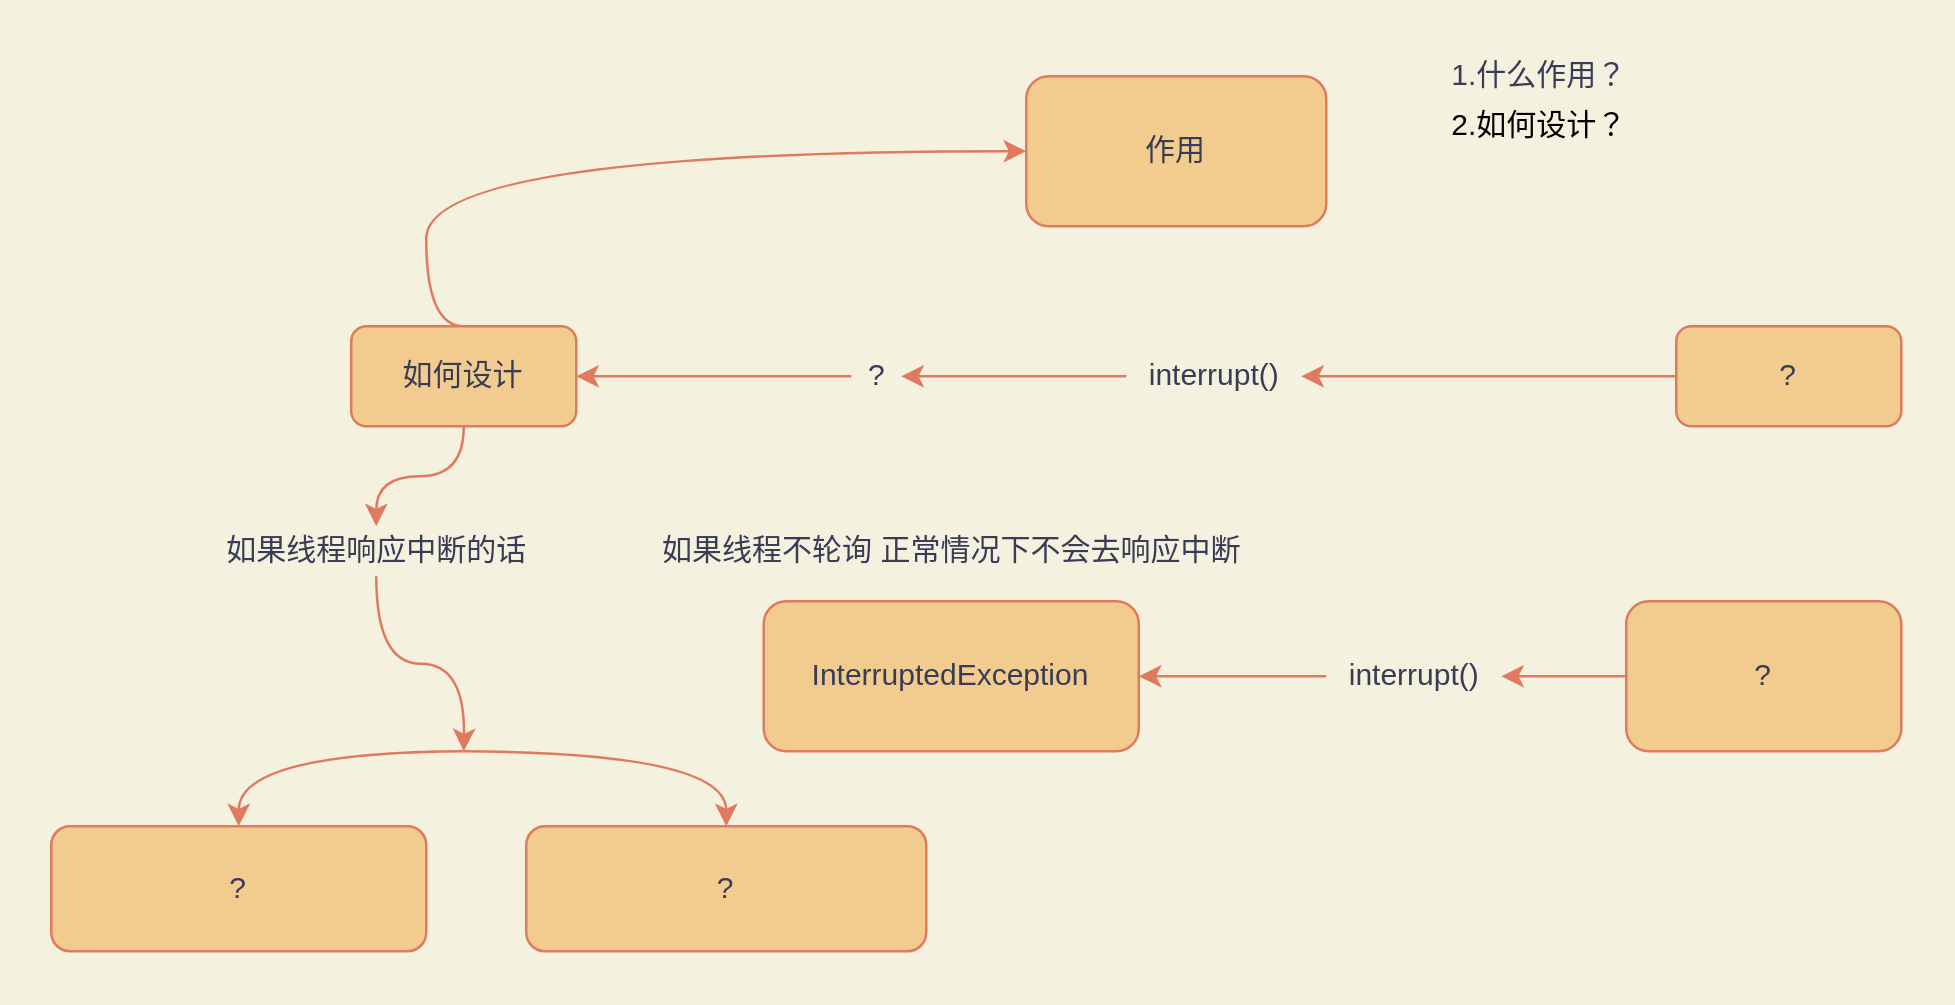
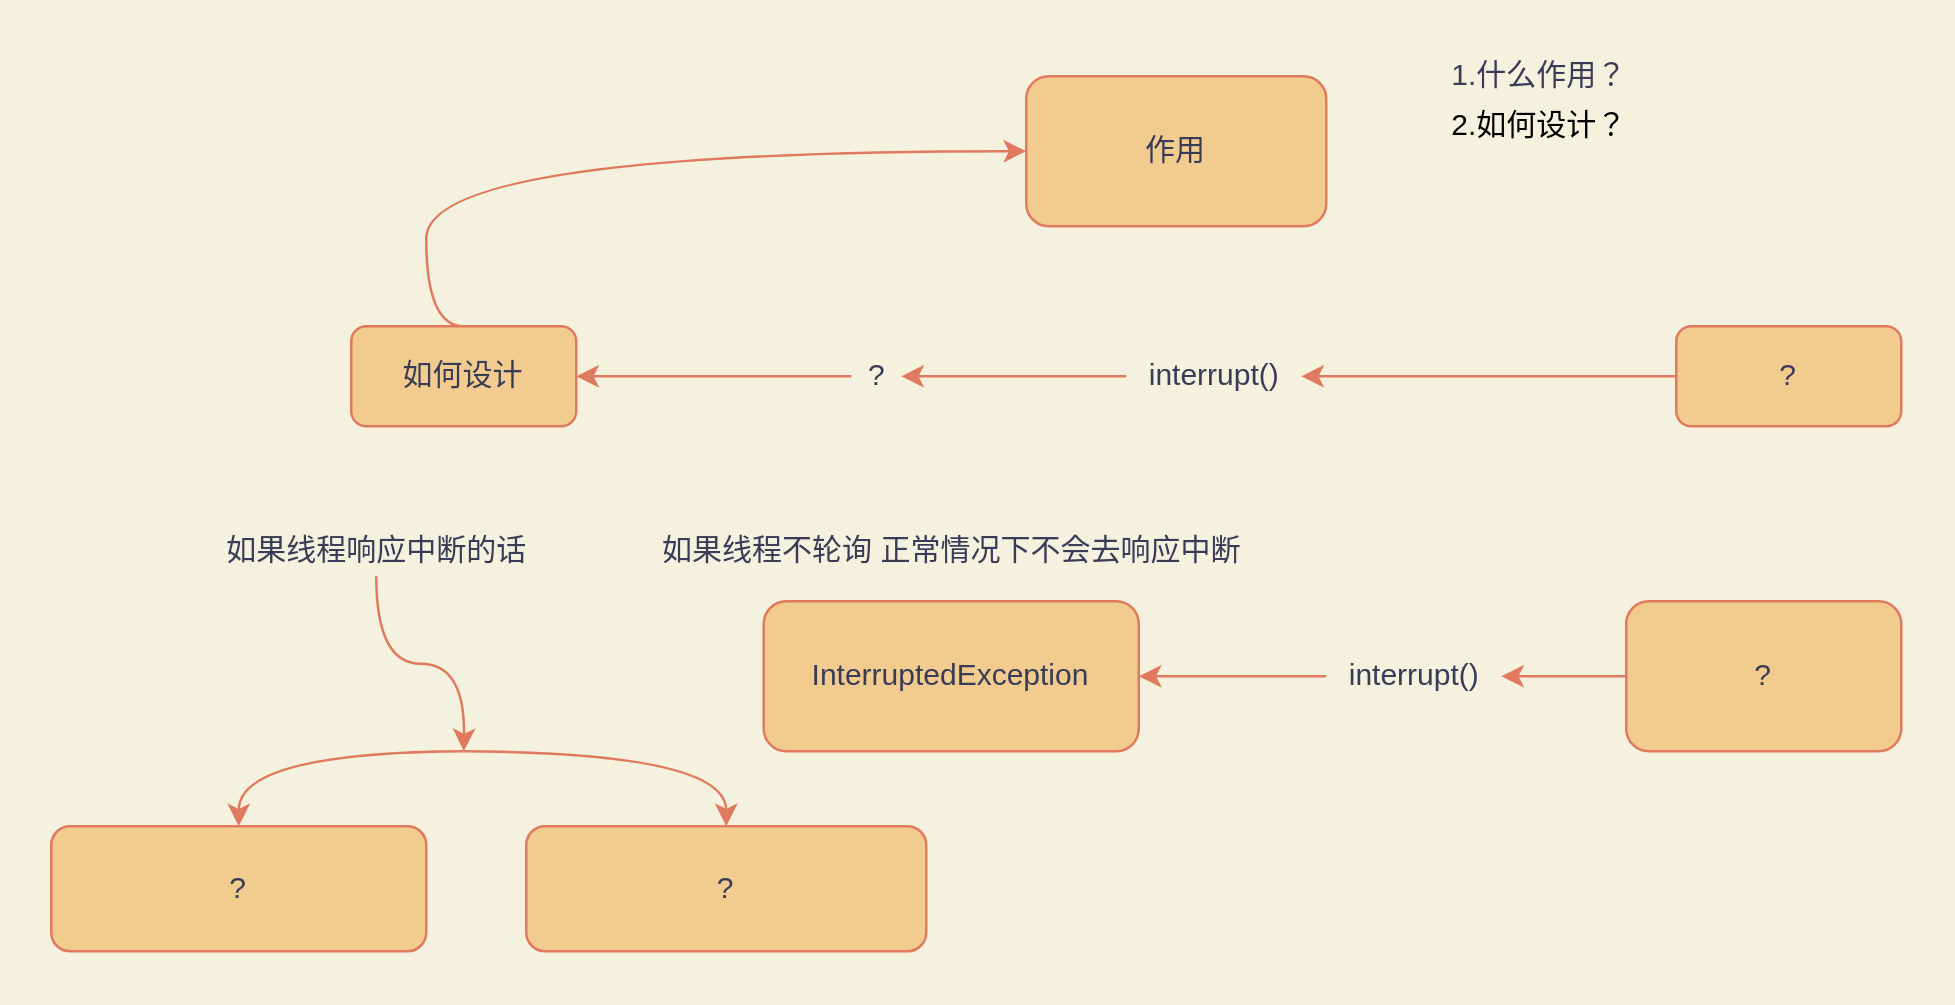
edge "如何设计" -> "如果线程响应中断的话": removed
